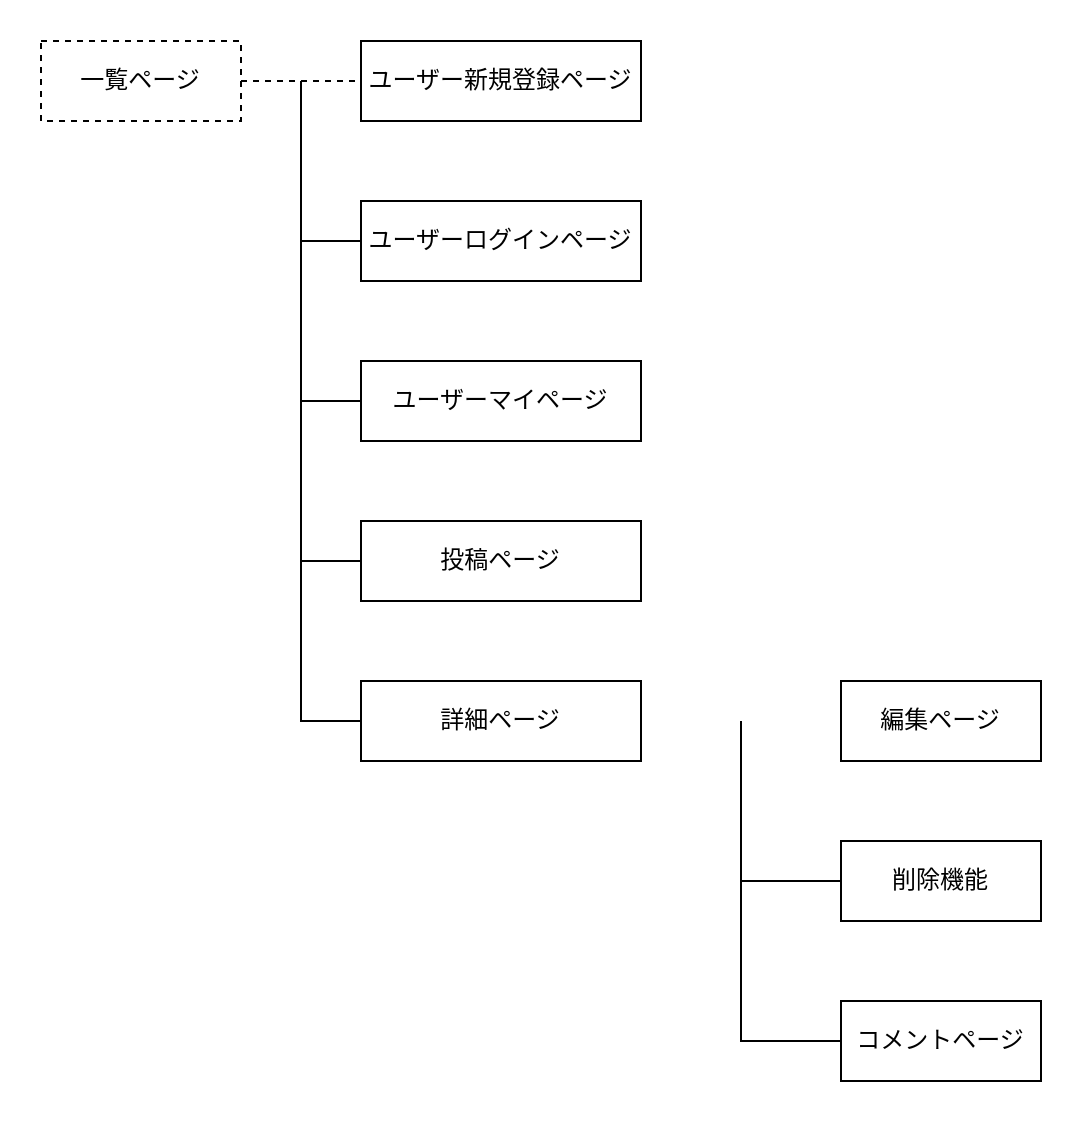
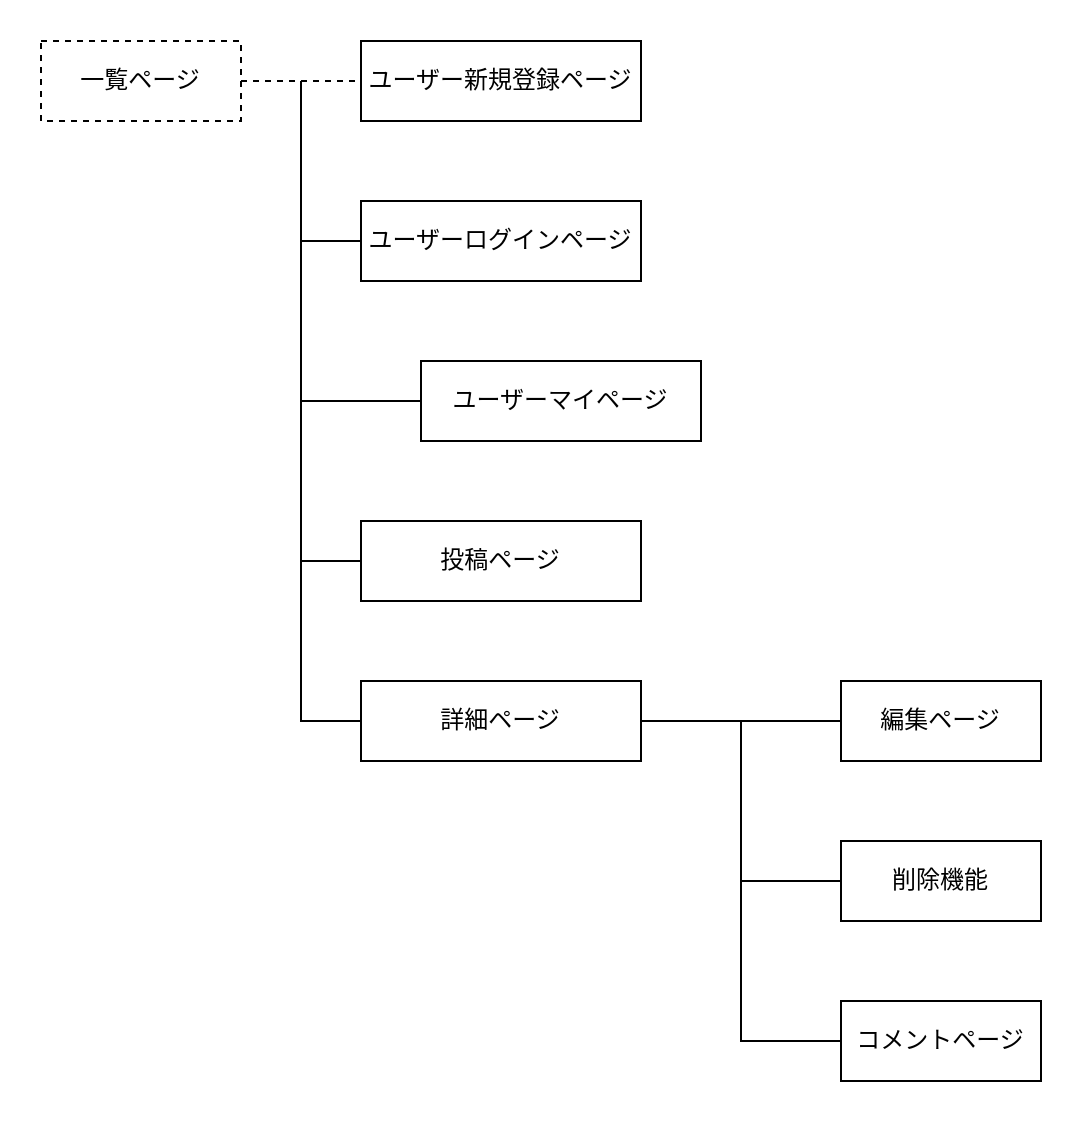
node "ユーザーマイページ": moved (501, 401) -> (561, 401)
edge "詳細ページ" -- "編集ページ": added
